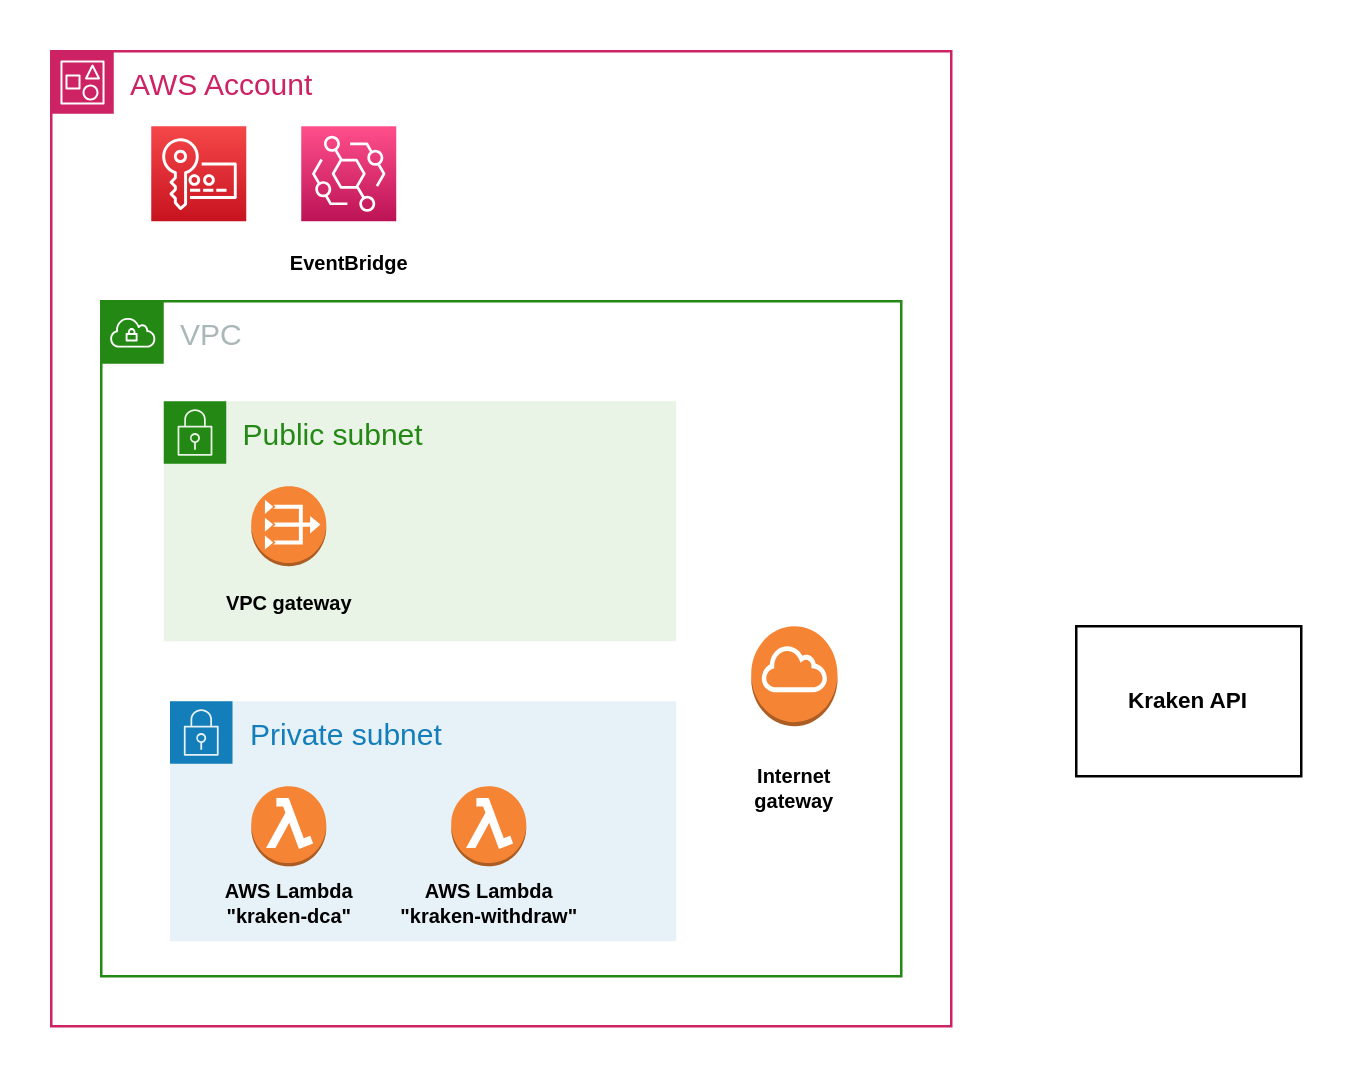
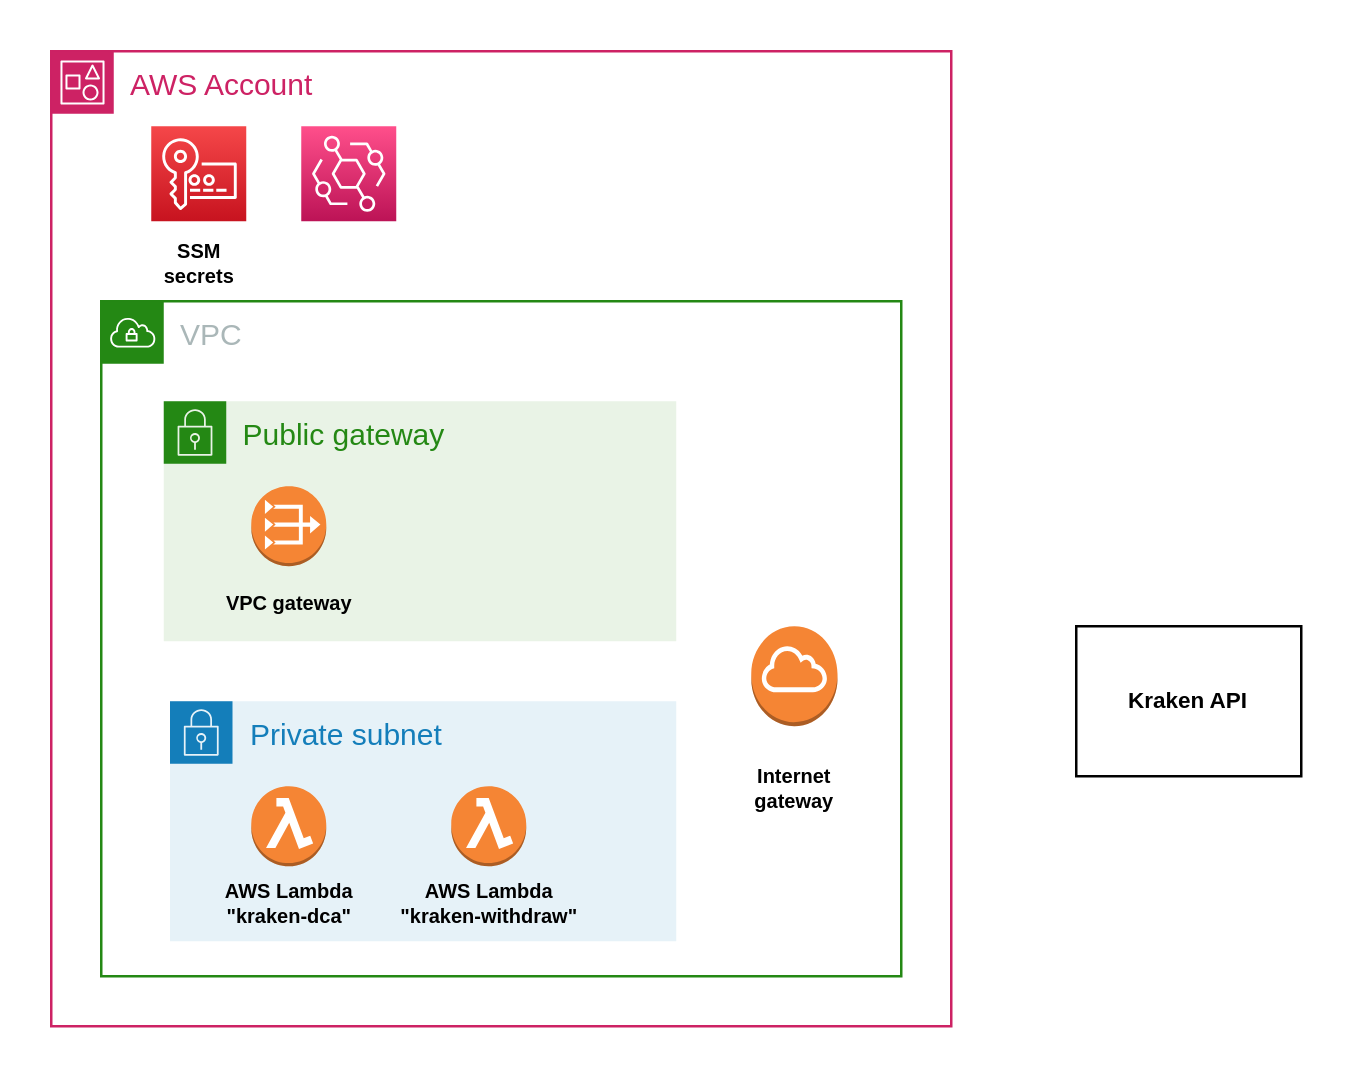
node "SSM secrets": added
node "EventBridge": removed
node "Public subnet": label "Public subnet" -> "Public gateway"
